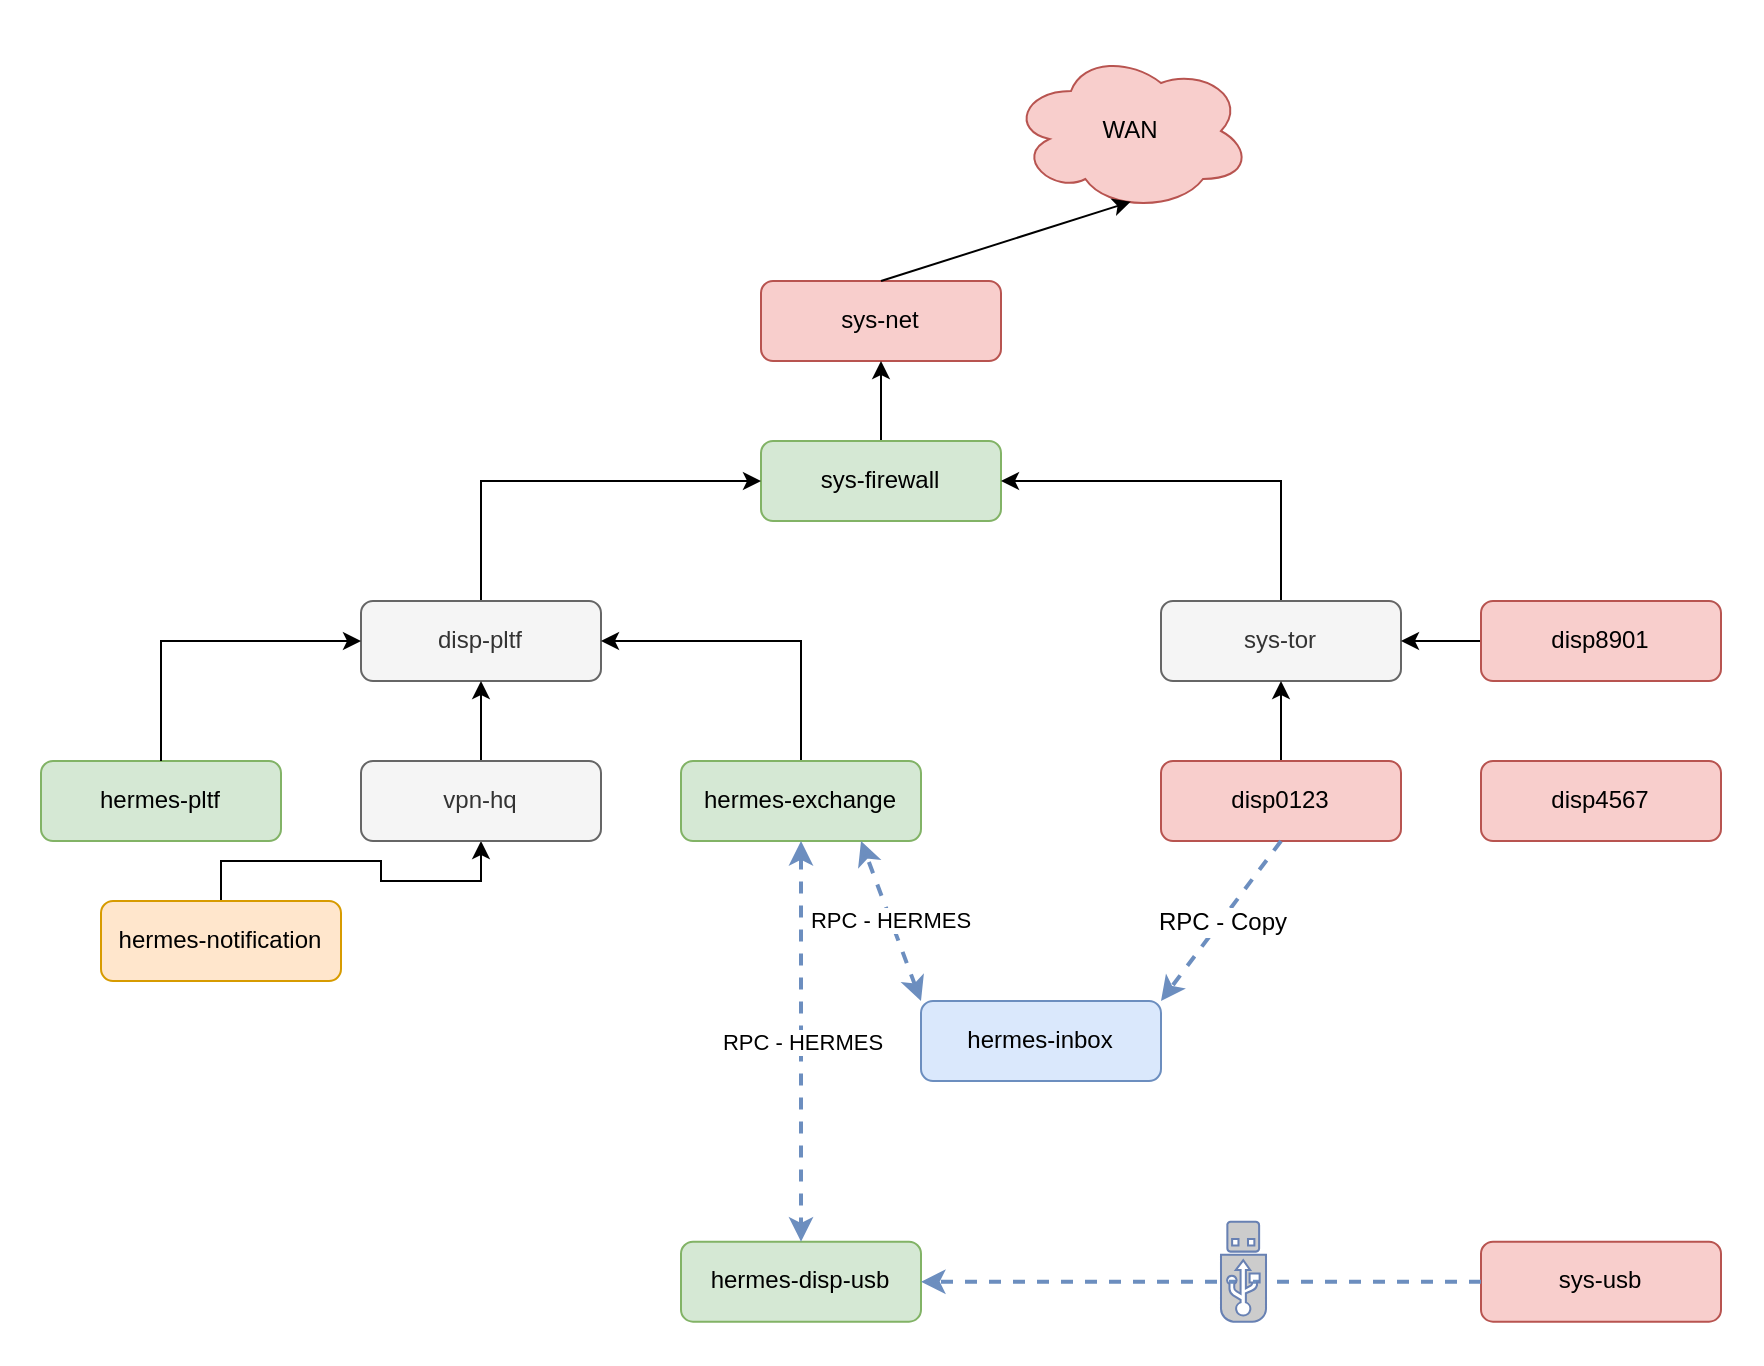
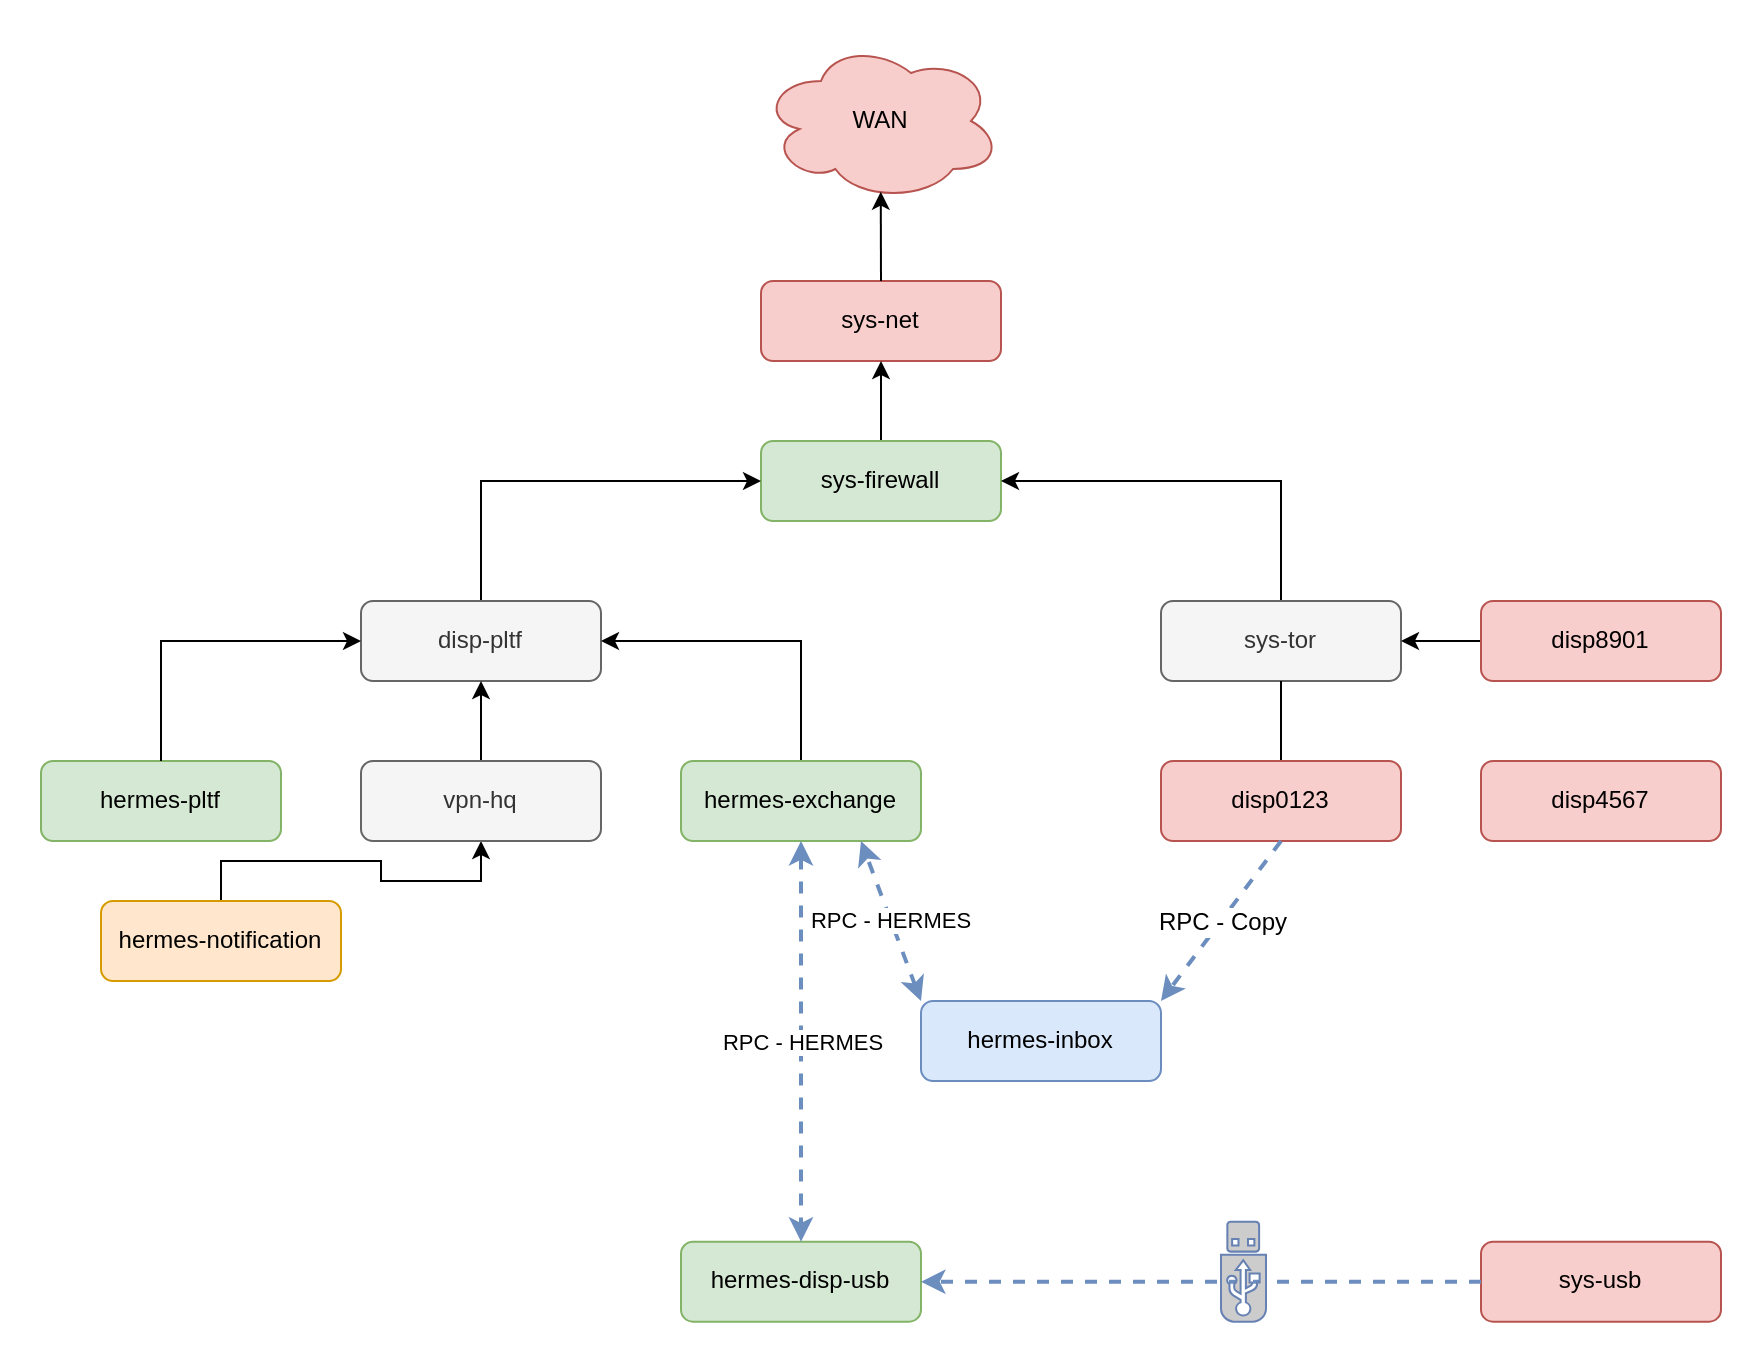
node "WAN": moved (1131, 131) -> (881, 121)
edge "disp0123" -> "sys-tor": arrowhead classic -> none
